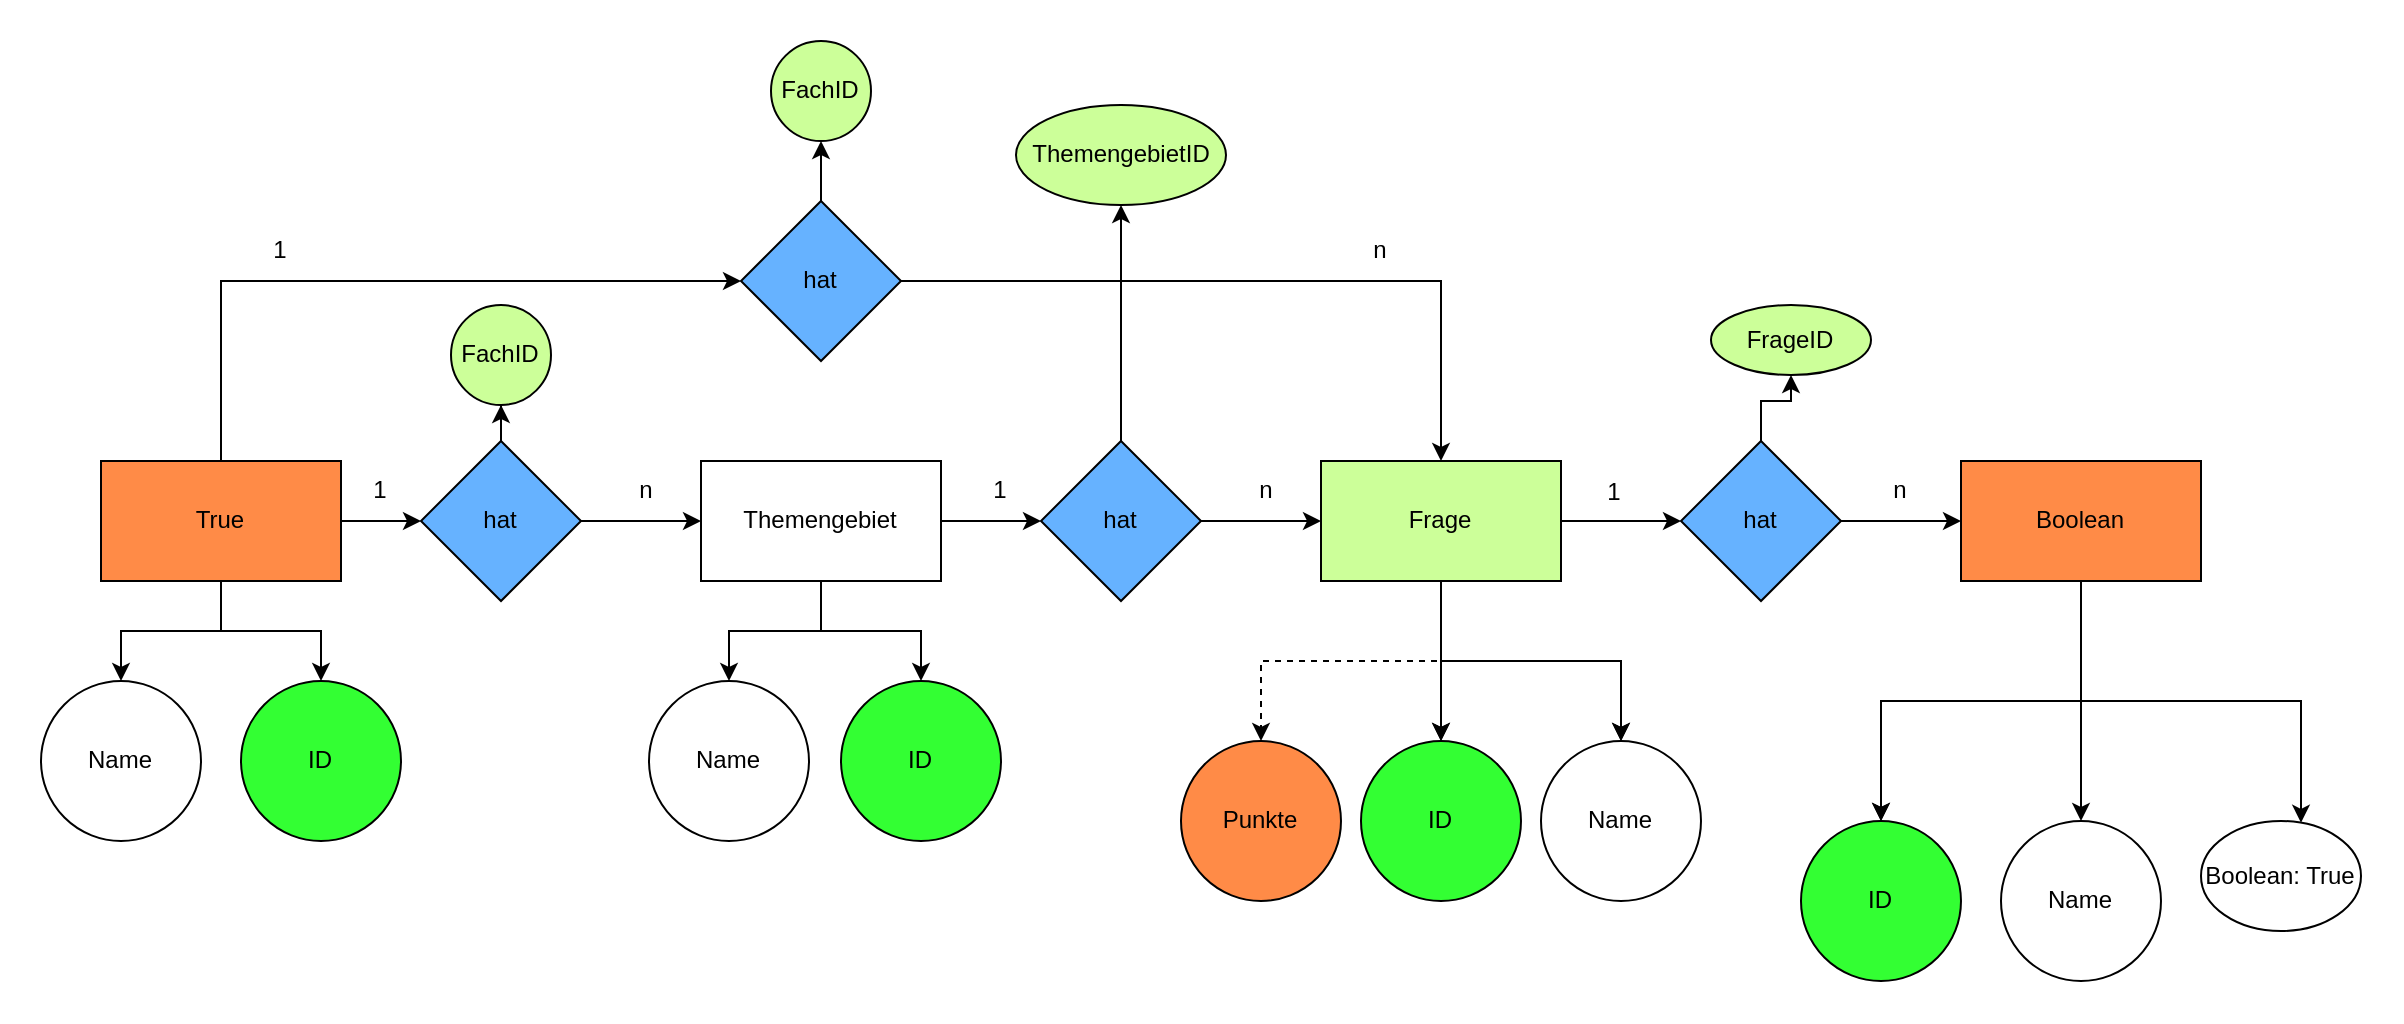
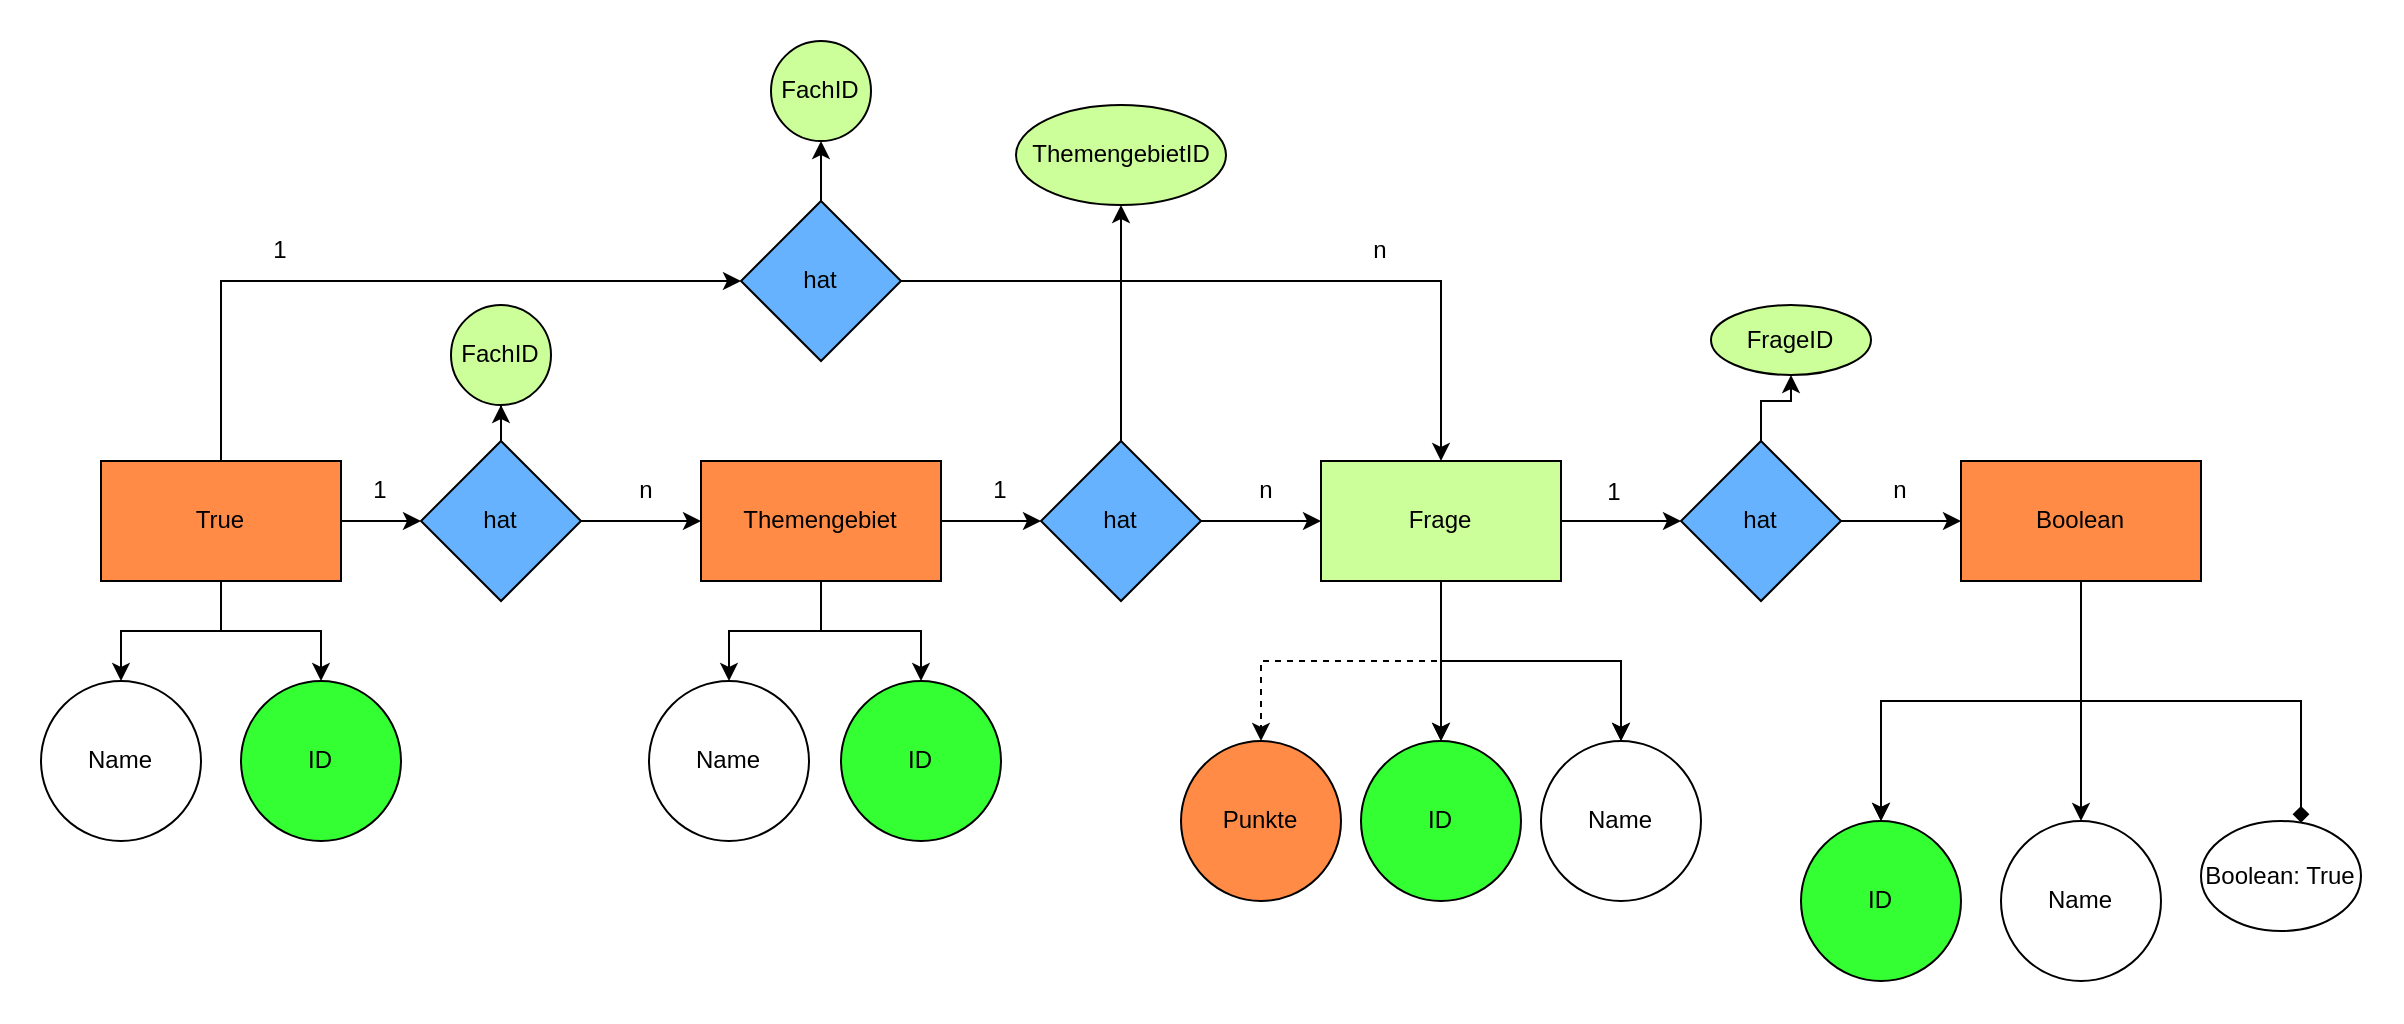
node "Themengebiet": fillcolor #ffffff -> #ff8b47
edge "Boolean" -> "Boolean: True": arrowhead classic -> diamond
